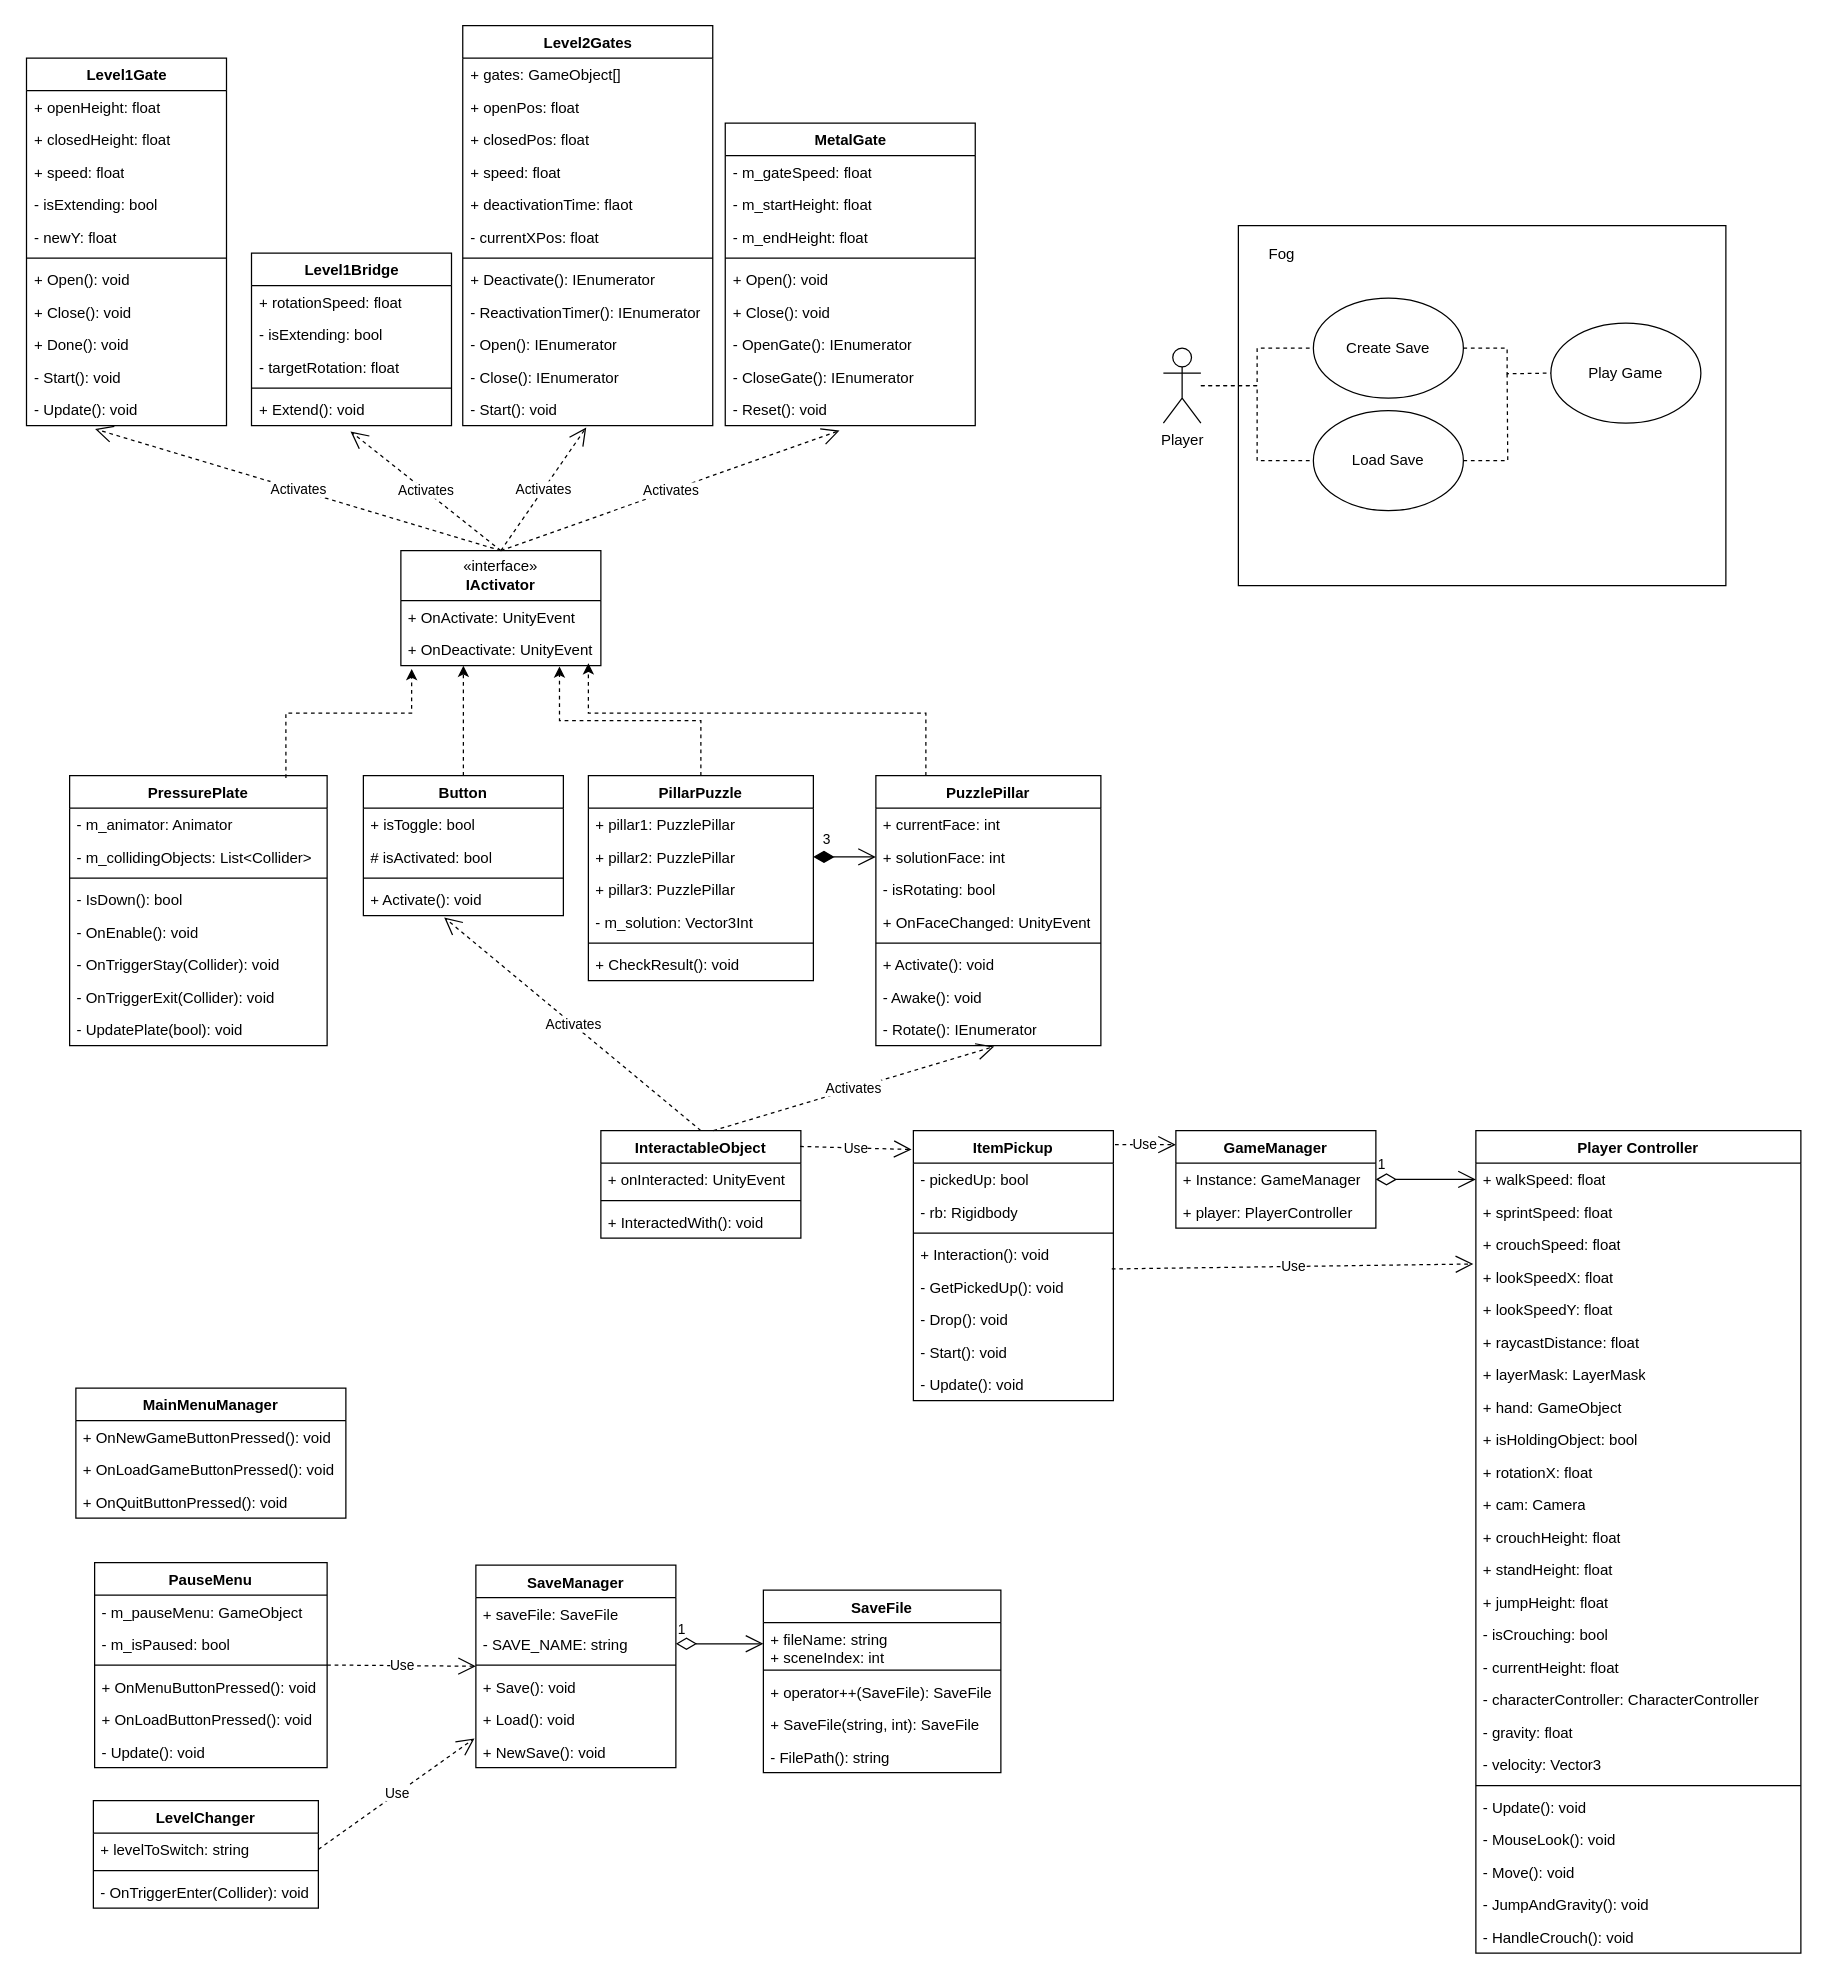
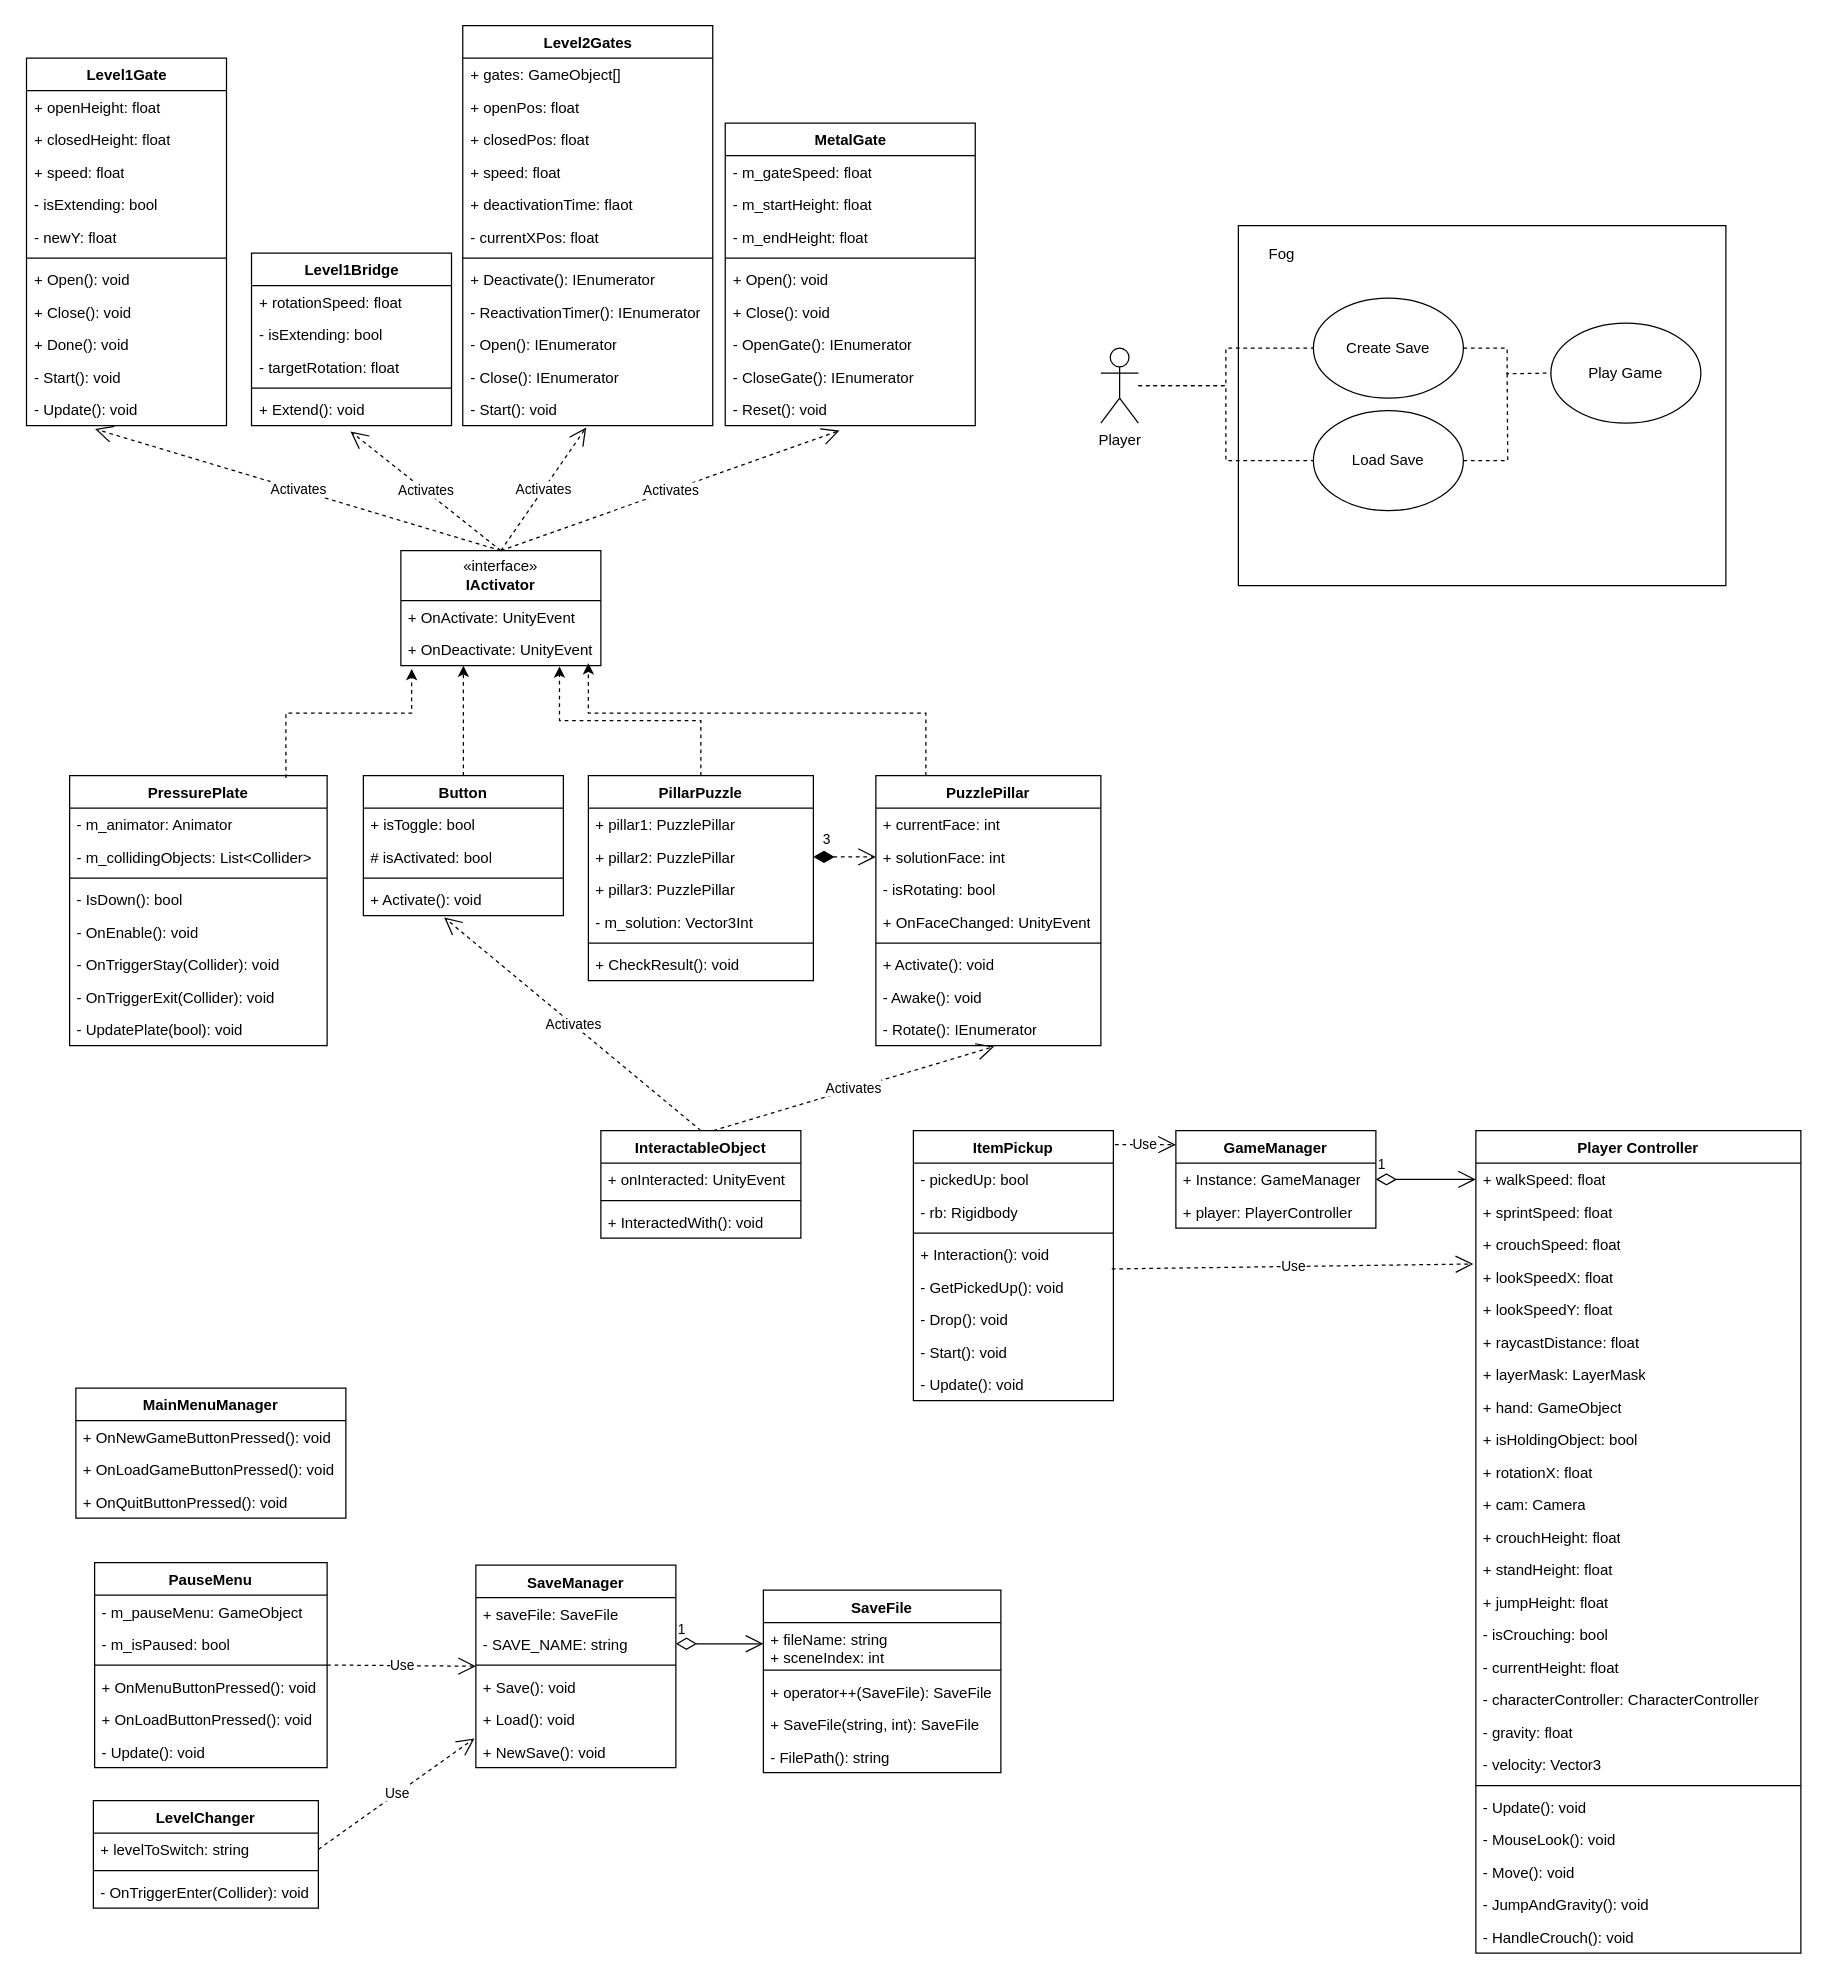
node "Player": moved (1182, 386) -> (1119, 386)
edge "+ pillar2: PuzzlePillar" -- "+ solutionFace: int": style solid -> dashed
edge "InteractableObject" -> "ItemPickup": removed, label "Use"
